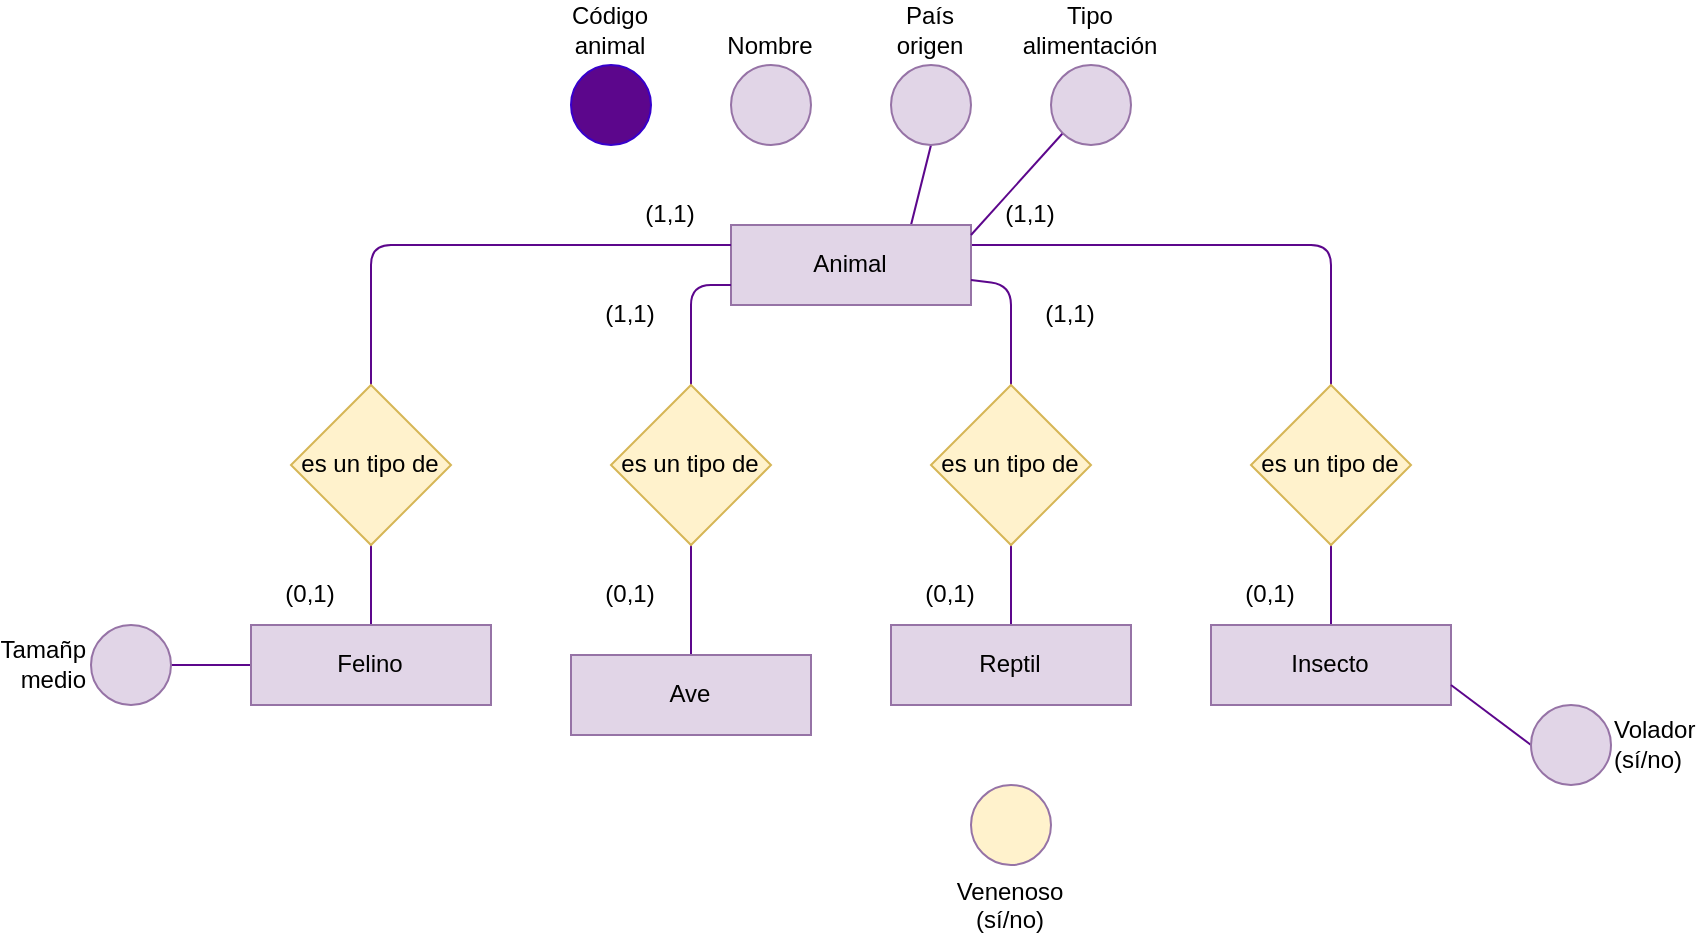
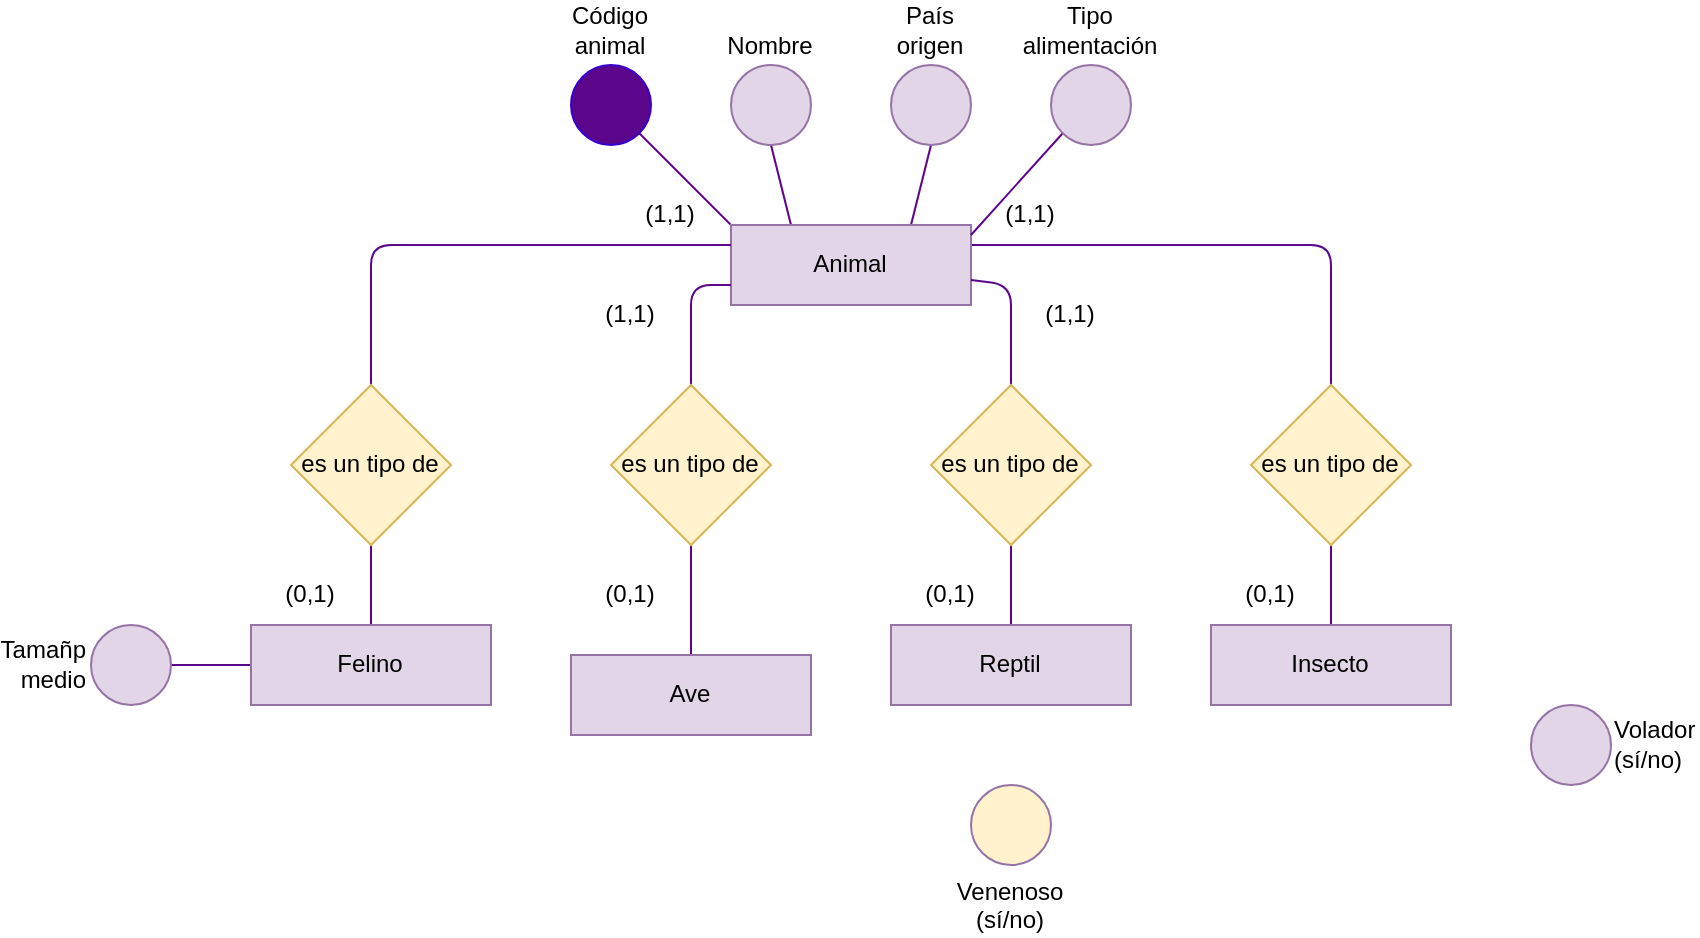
edge "Código animal" -- "Animal": added
edge "Nombre" -- "Animal": added
edge "Insecto" -- "Volador (sí/no)": removed
